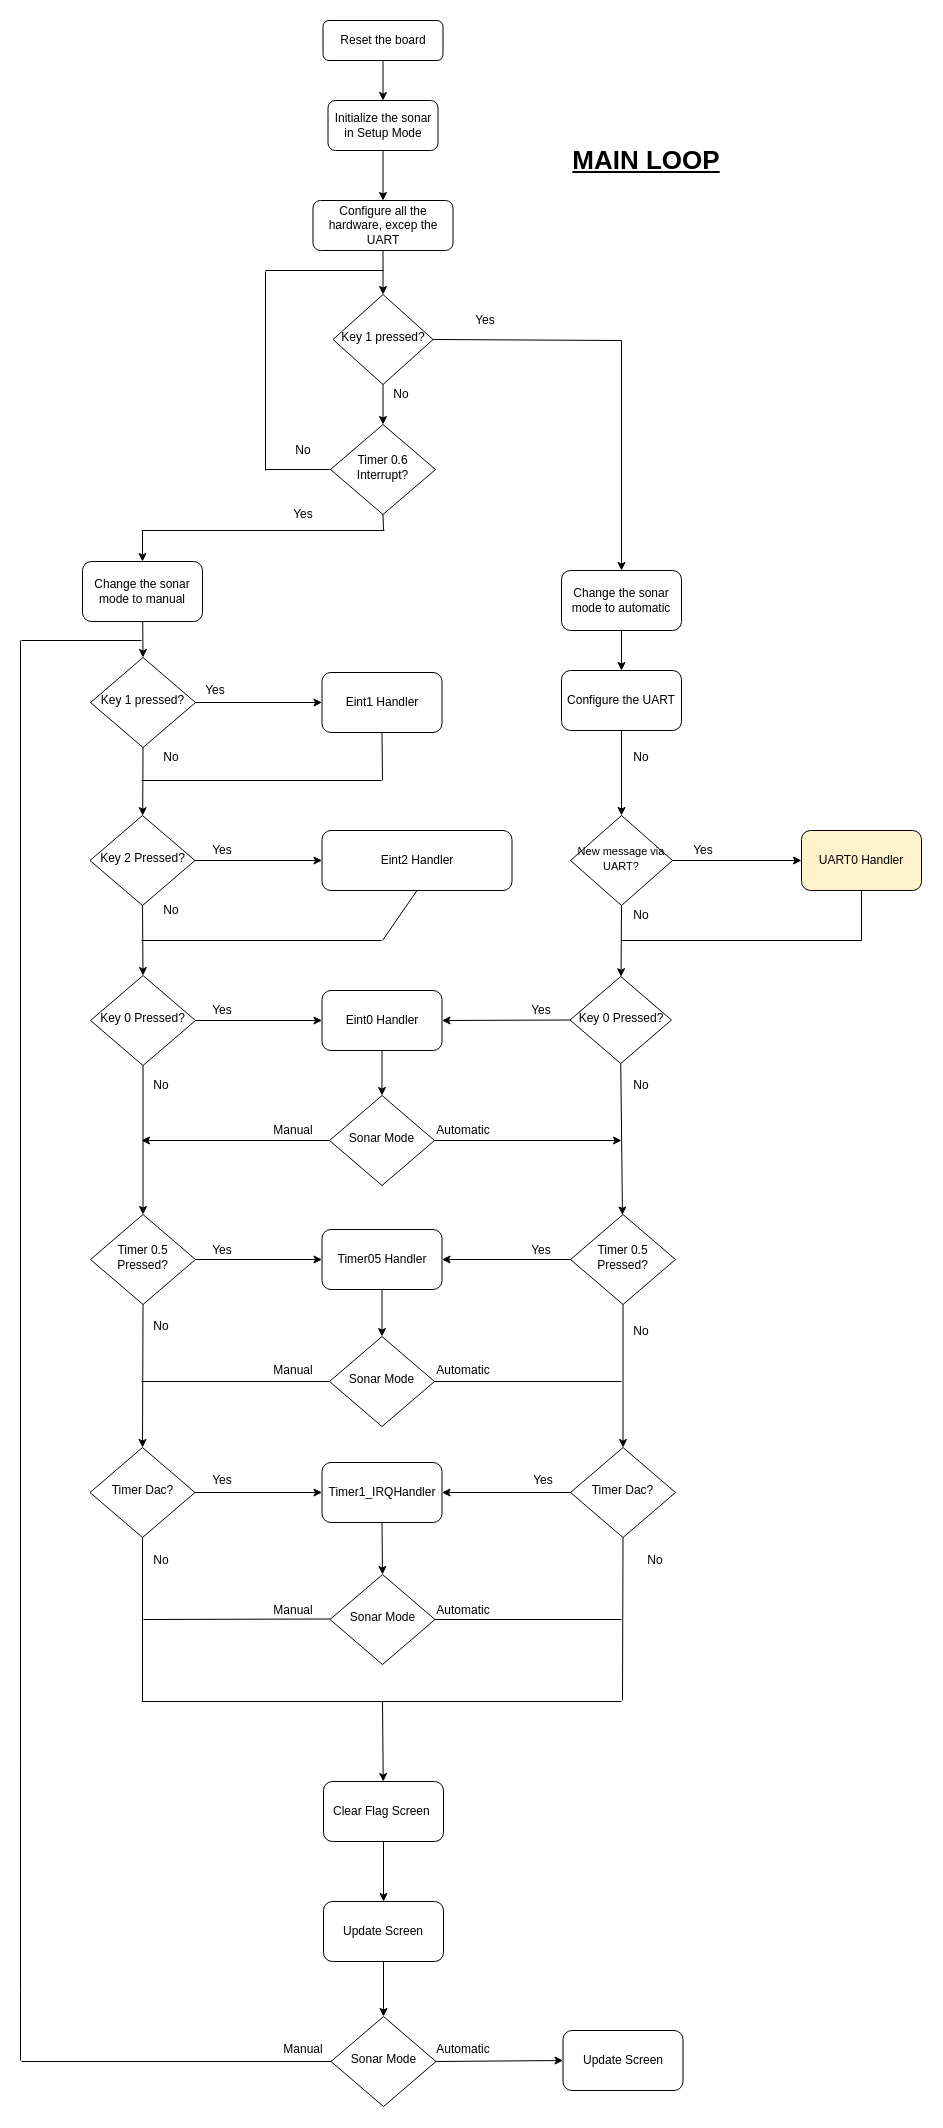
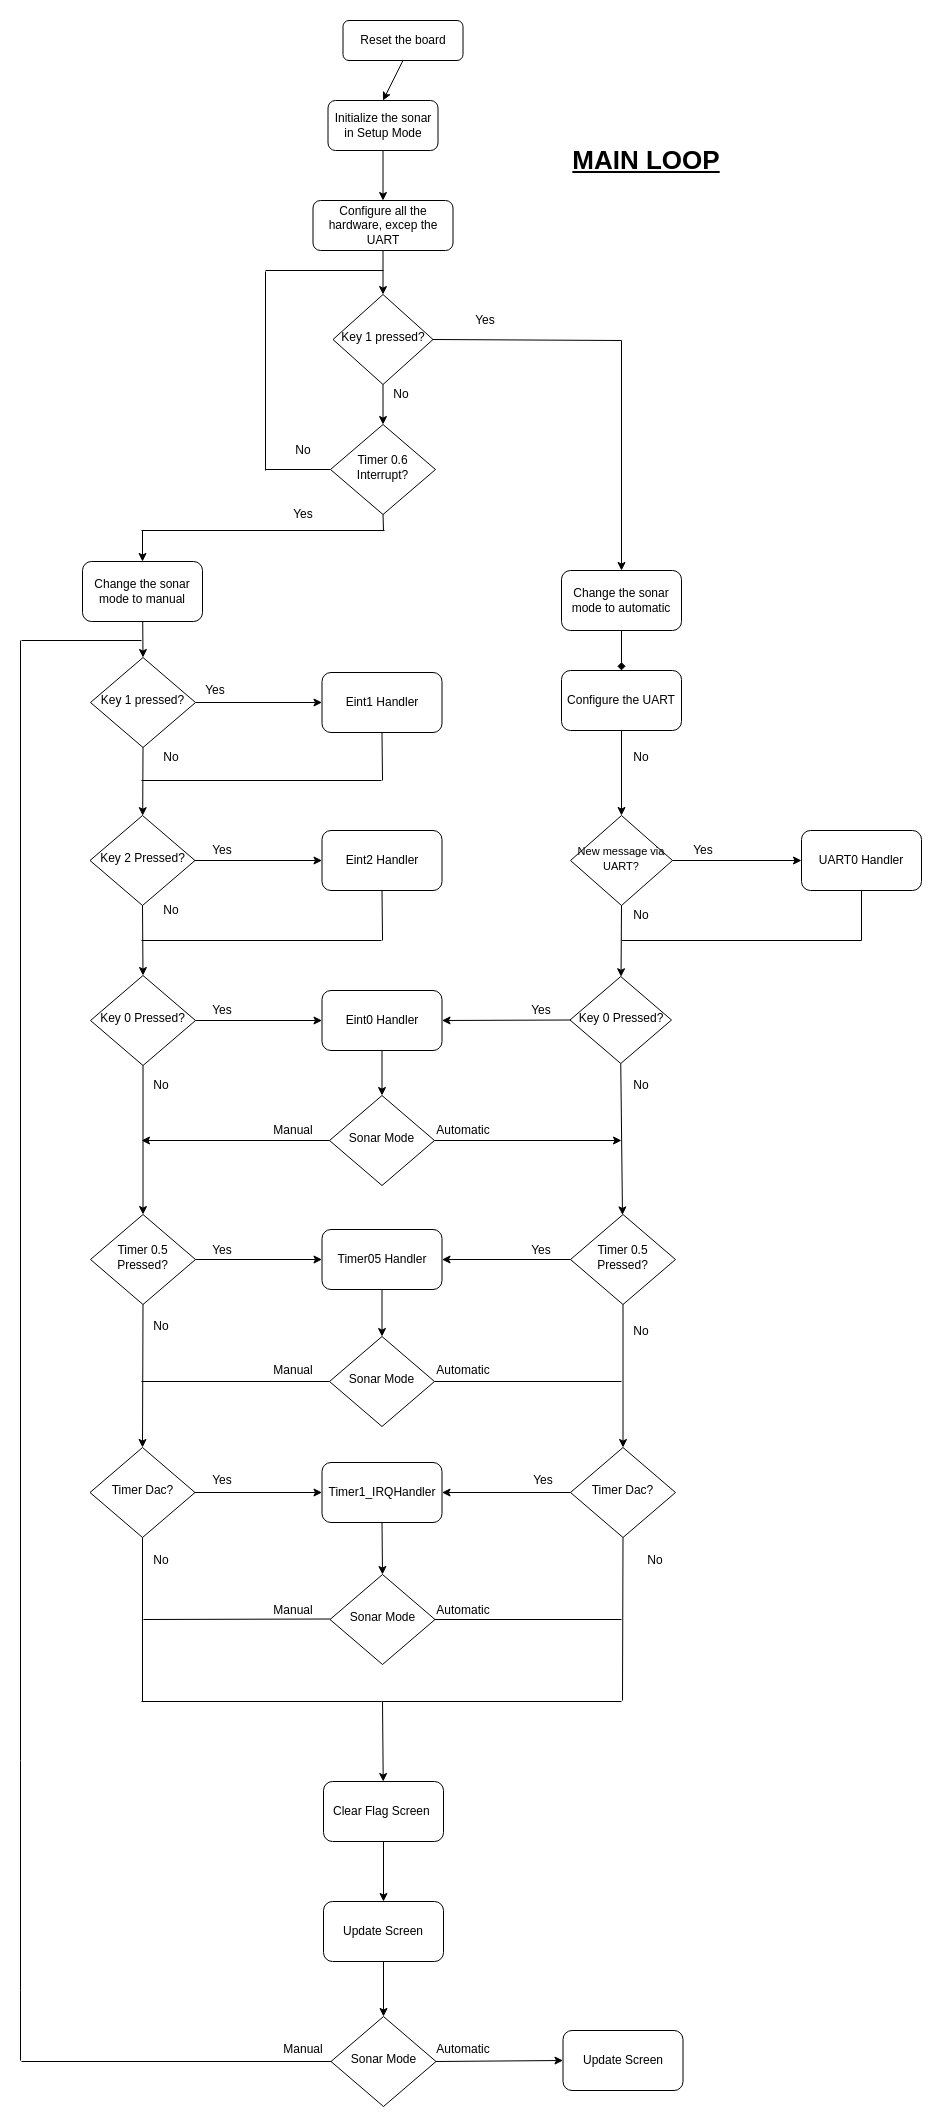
node "Reset the board": moved (383, 41) -> (403, 41)
edge "Change the sonar mode to automatic" -> "Configure the UART": arrowhead classic -> diamond
node "Eint2 Handler": size 190x60 -> 120x60
node "UART0 Handler": fillcolor #fff2cc -> #ffffff
